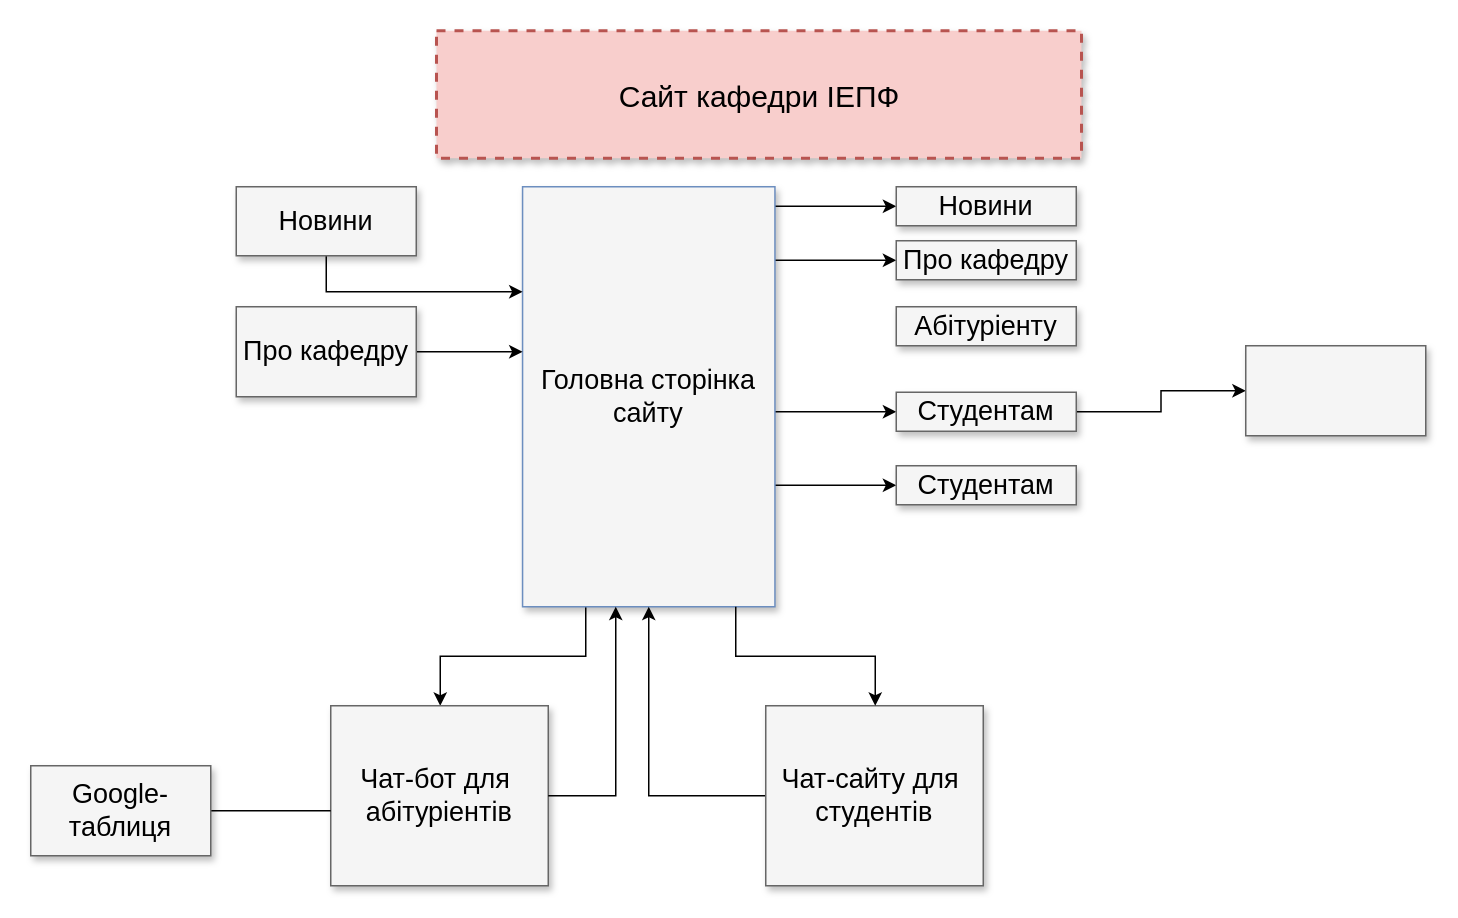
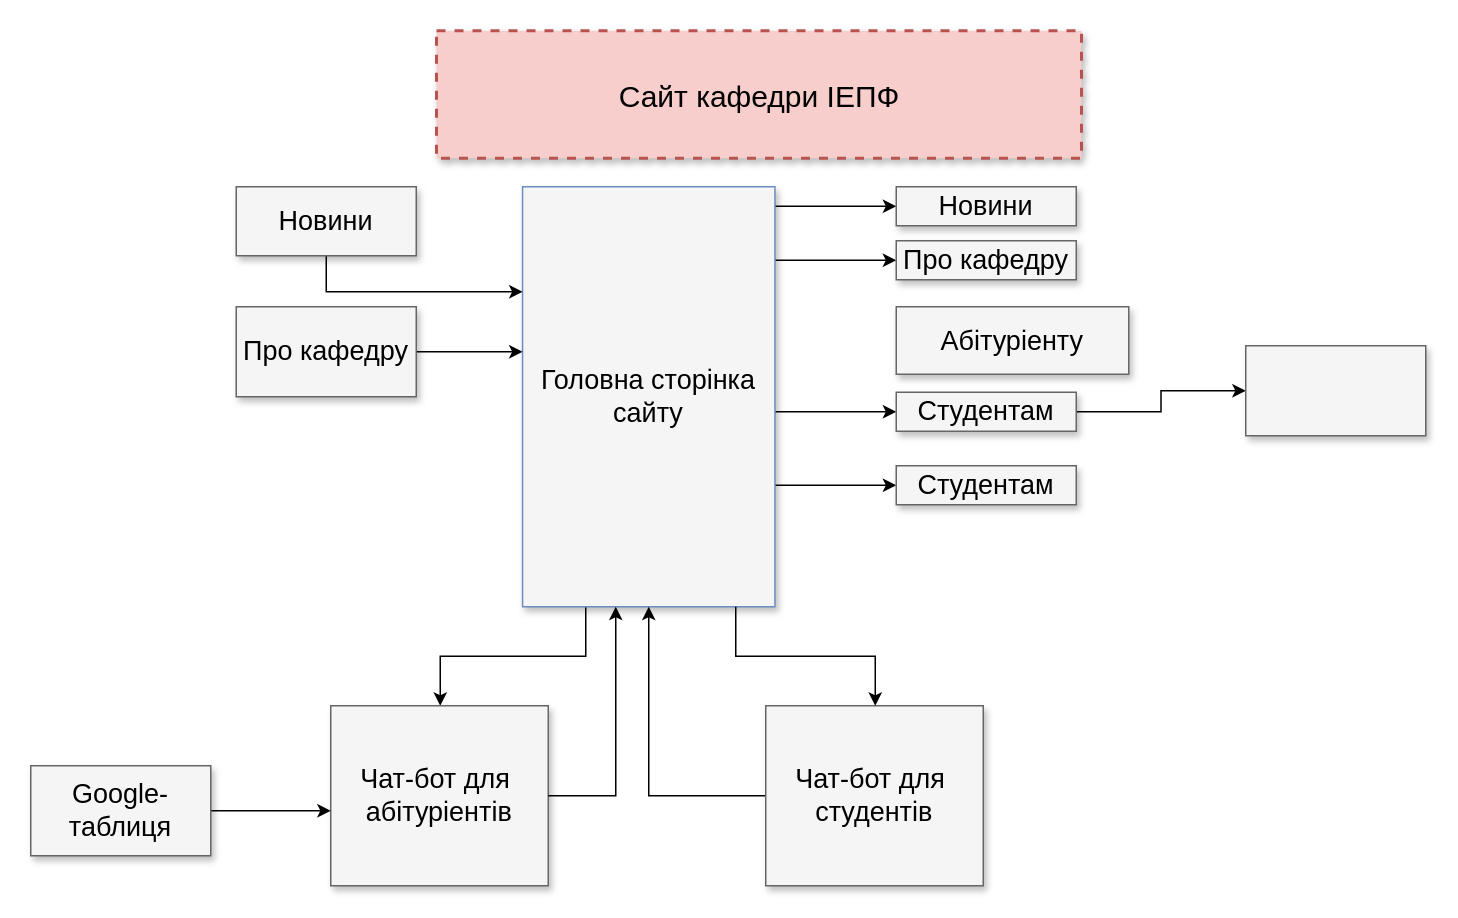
node "Абітуріенту": size 180x39 -> 233x68
node "Чат-сайту для студентів": label "Чат-сайту для студентів" -> "Чат-бот для студентів"
edge "Чат-бот для абітуріентів" -- "Google-таблиця": arrowhead none -> classic
